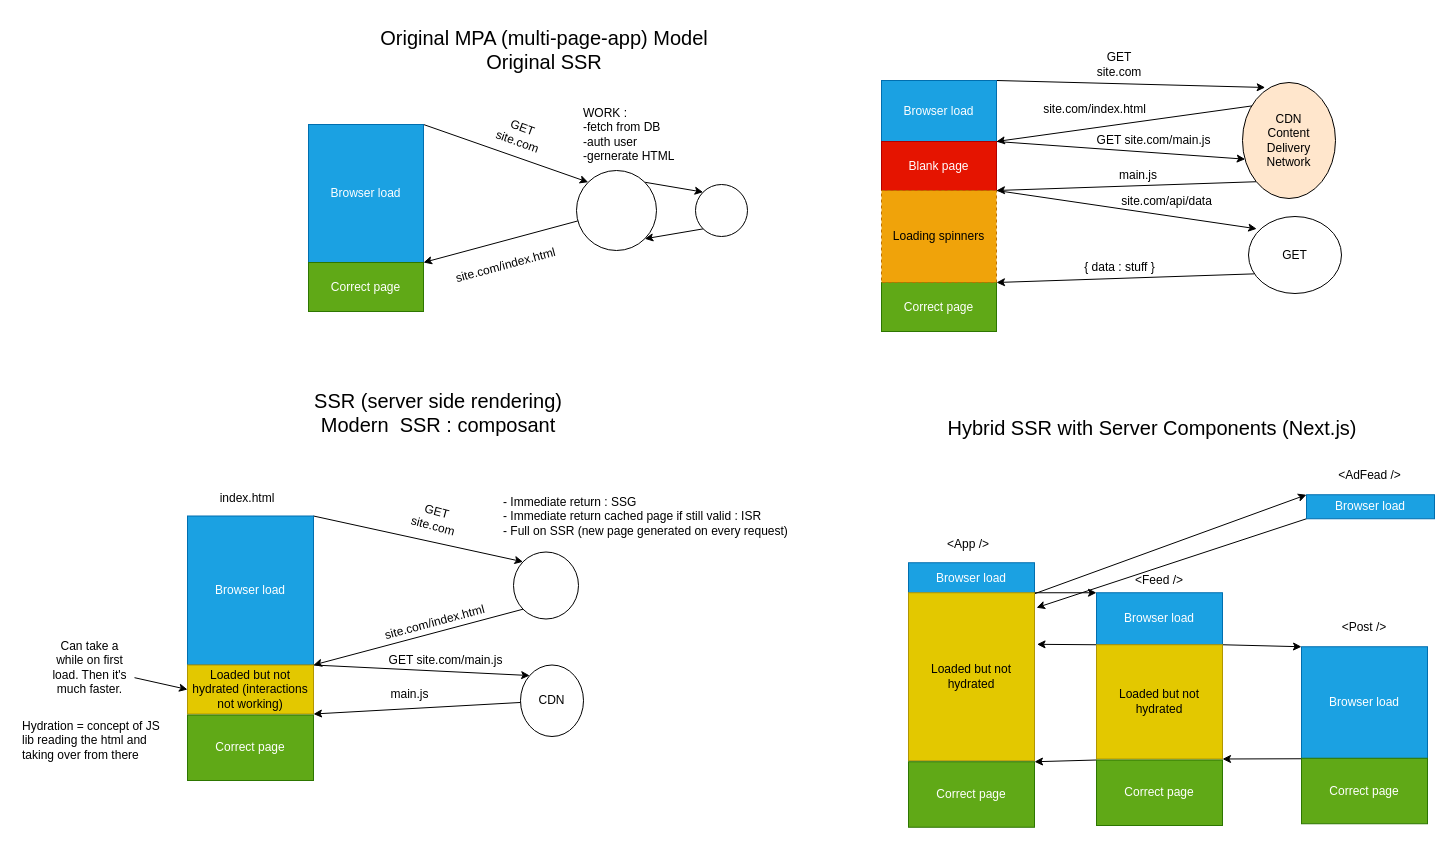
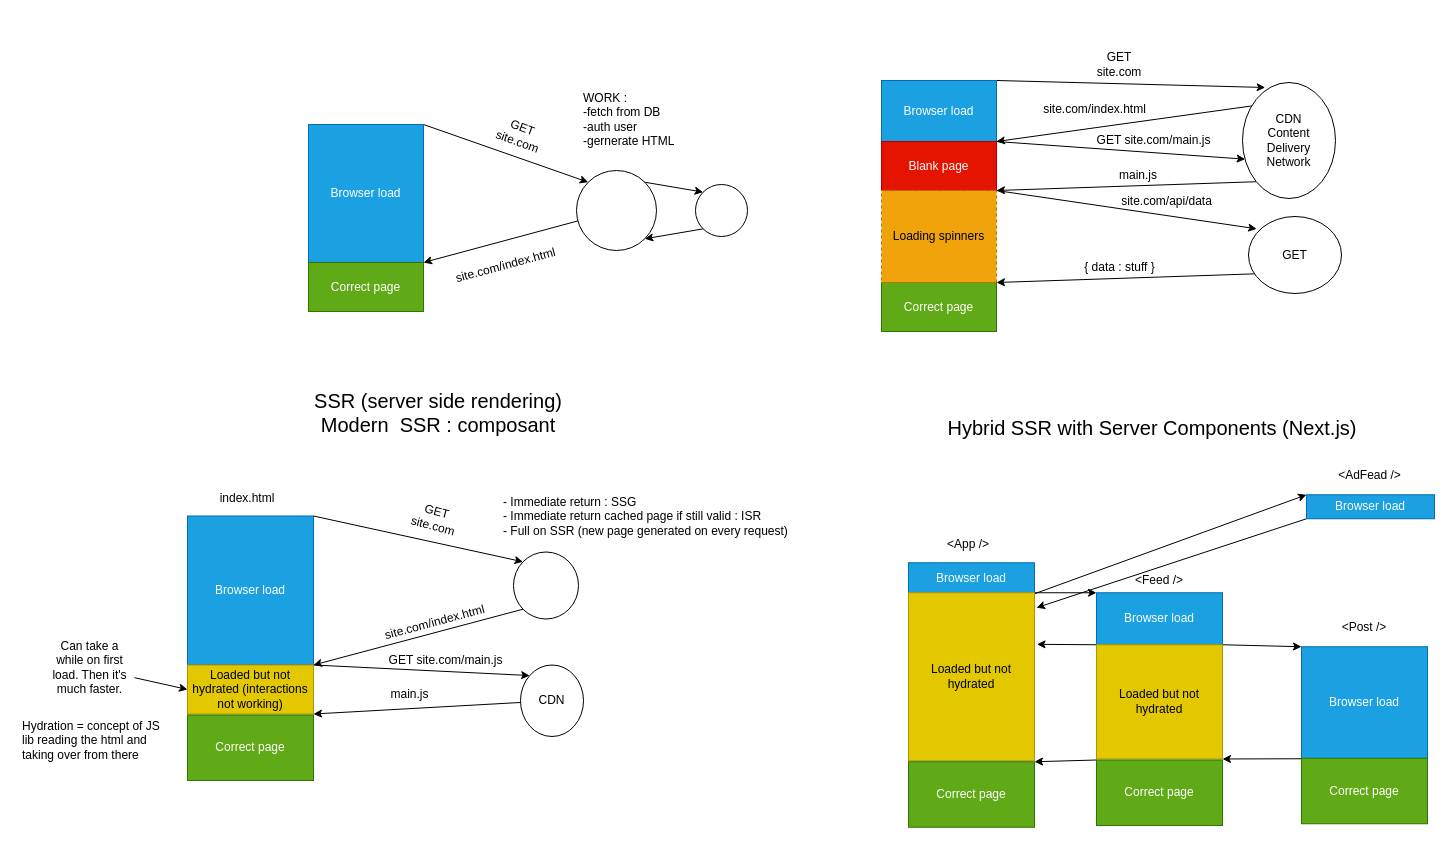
node "Original MPA (multi-page-app) Model Original SSR": removed
node "WORK : -fetch from DB -auth user -gernerate HTML": moved (637, 135) -> (637, 120)
node "CDN Content Delivery Network": fillcolor #ffe6cc -> #ffffff
